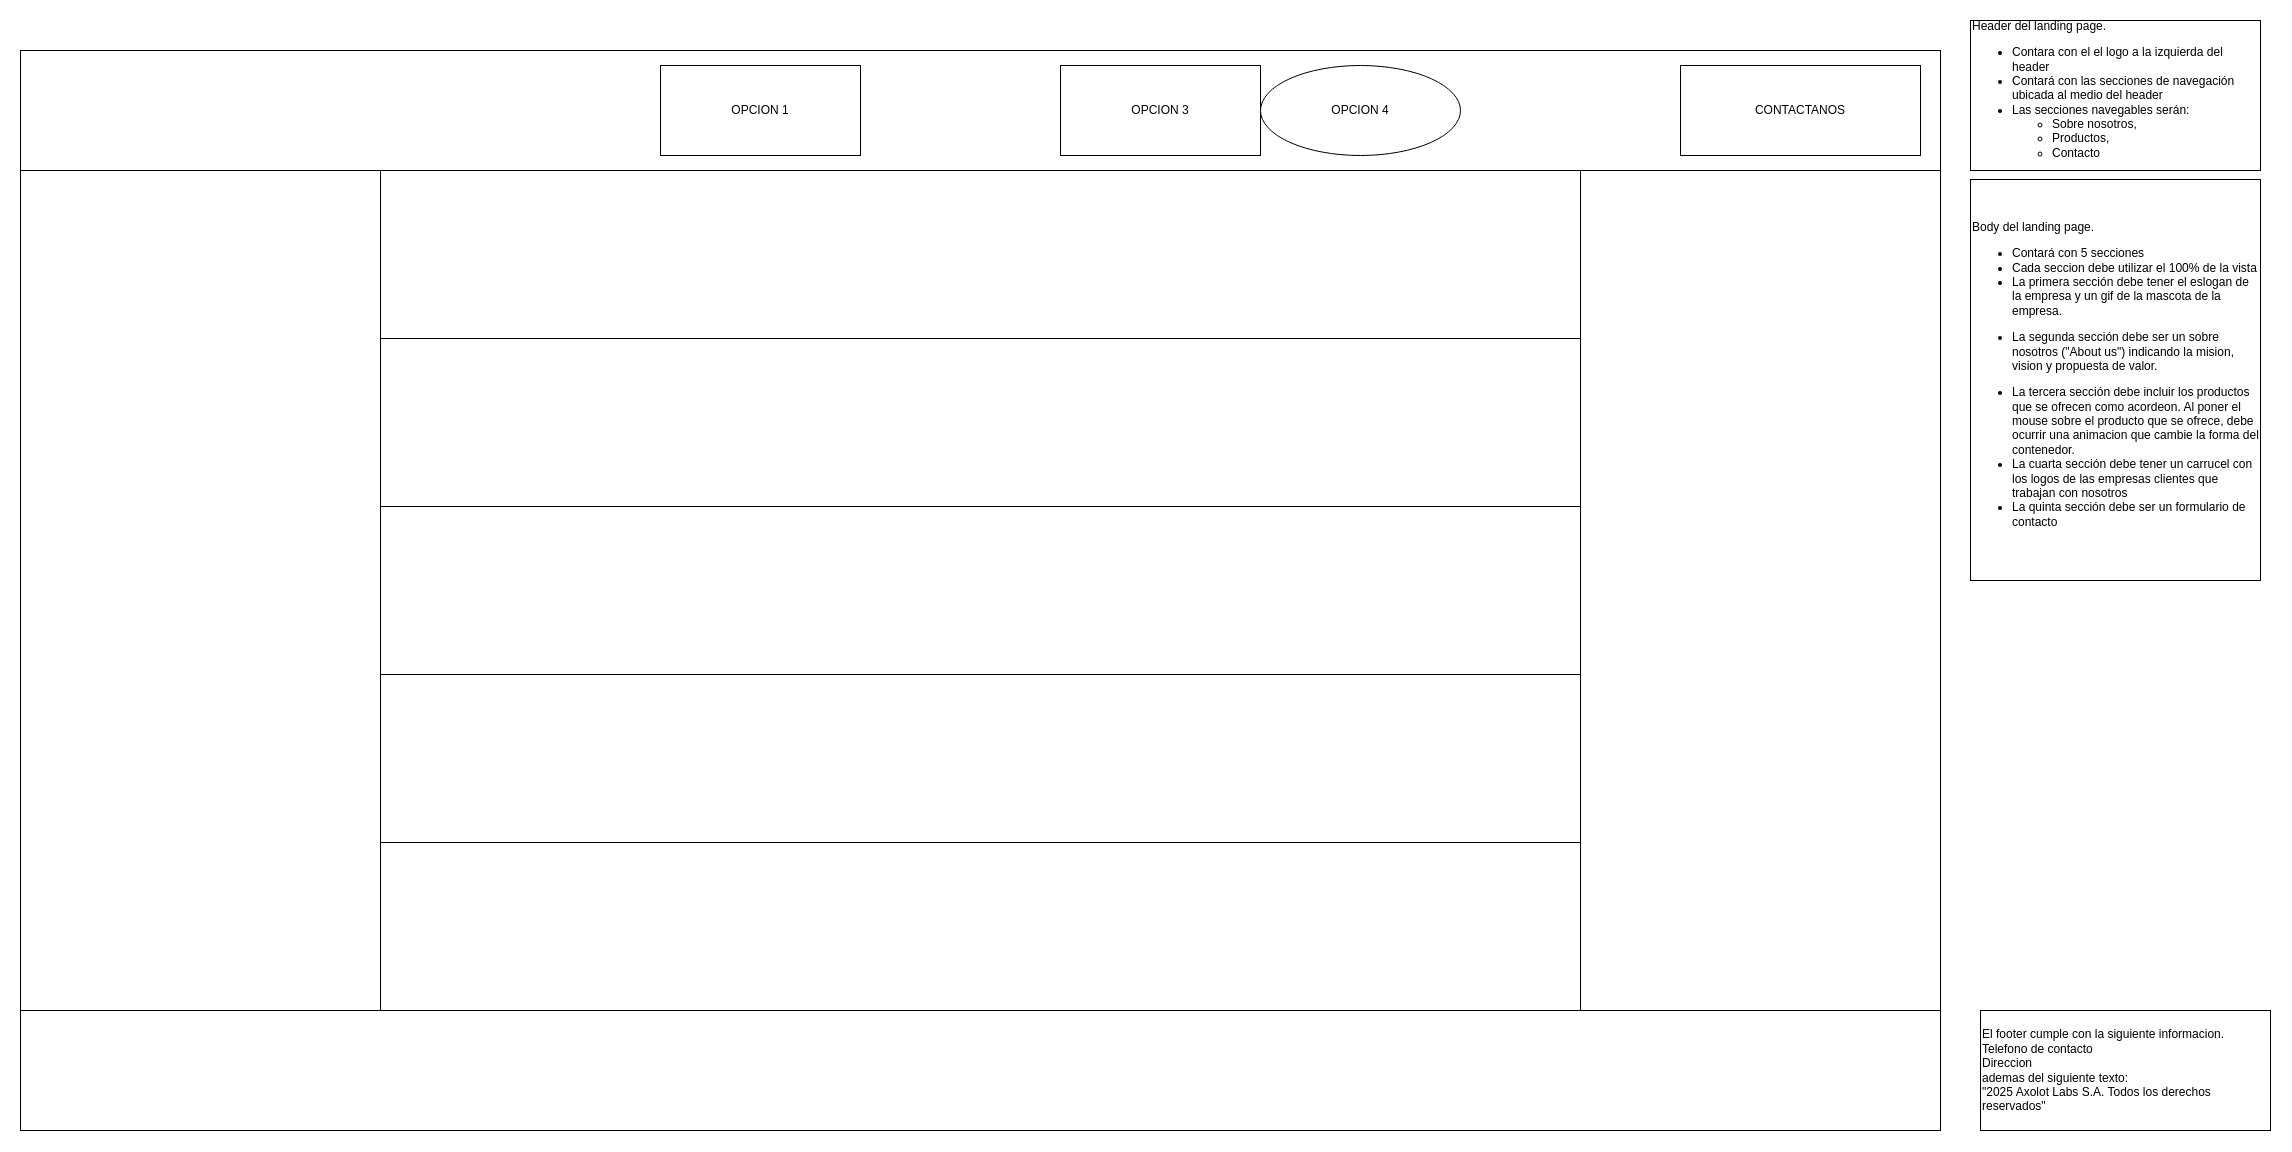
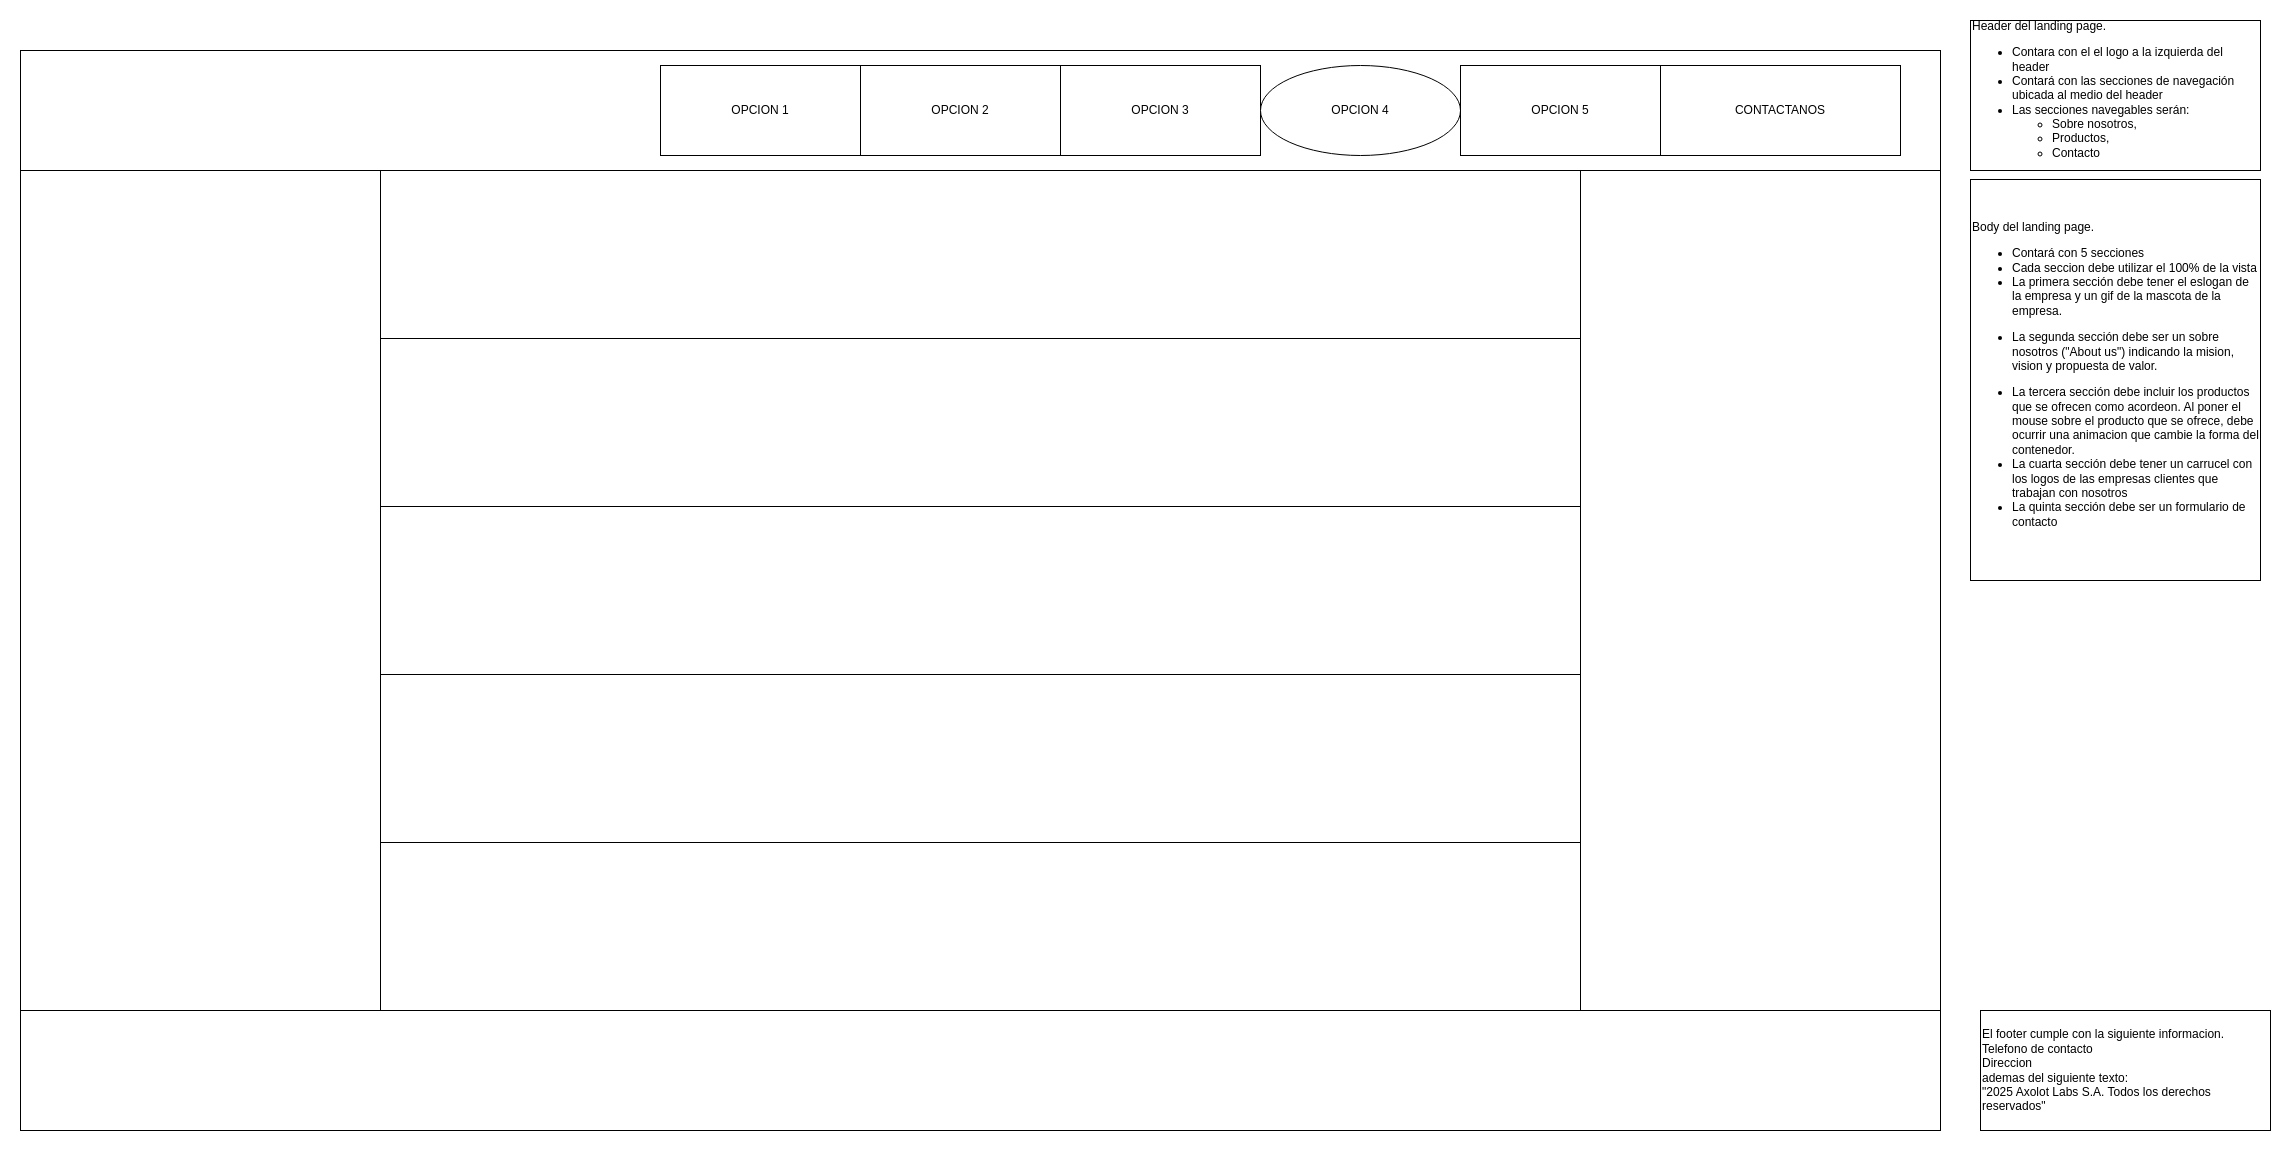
node "OPCION 2": added
node "OPCION 5": added
node "CONTACTANOS": moved (1801, 111) -> (1781, 111)
